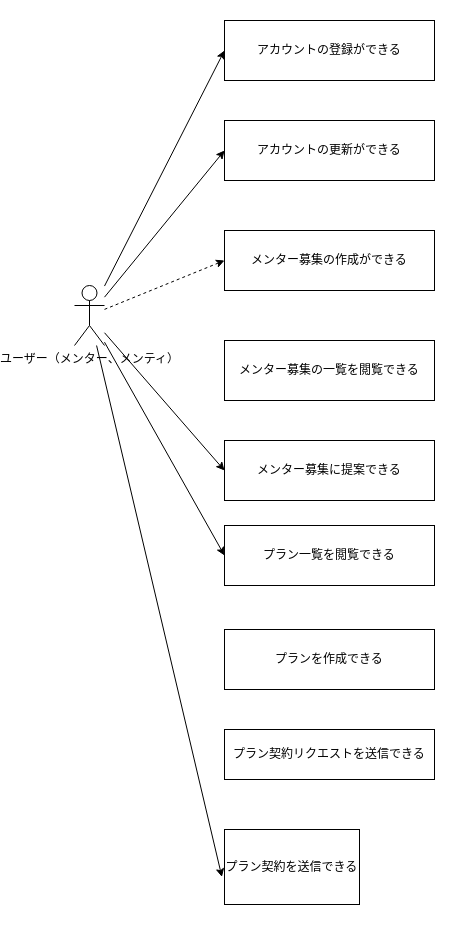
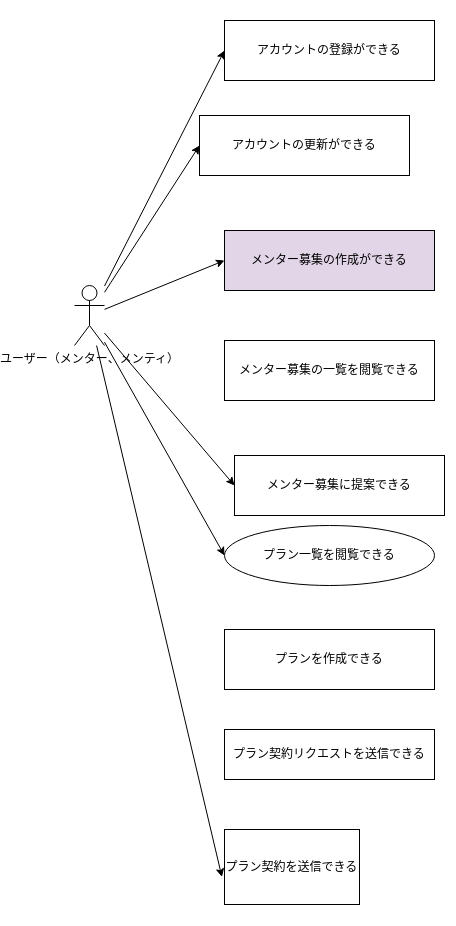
node "アカウントの更新ができる": moved (330, 151) -> (305, 146)
node "メンター募集の作成ができる": fillcolor #ffffff -> #e1d5e7
edge "ユーザー（メンター、メンティ）" -> "メンター募集の作成ができる": style dashed -> solid
node "メンター募集に提案できる": moved (330, 471) -> (340, 486)
node "プラン一覧を閲覧できる": shape rectangle -> ellipse
